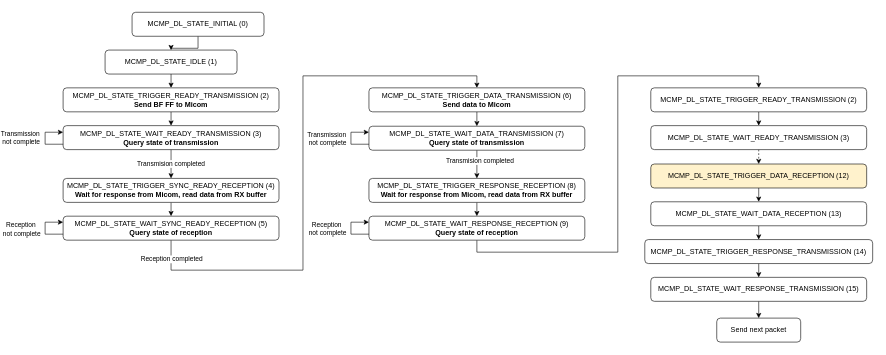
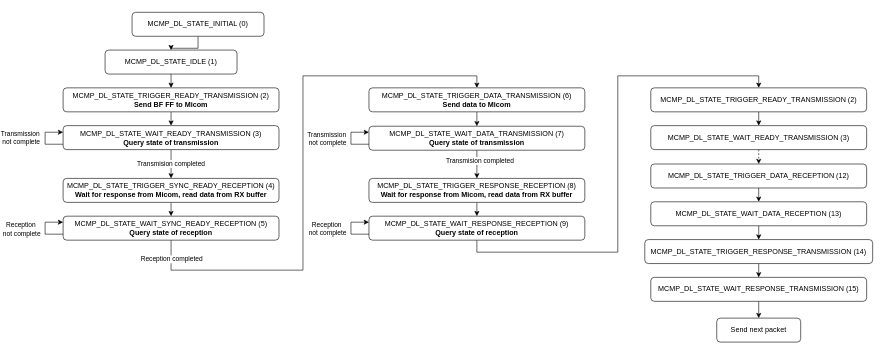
node "MCMP_DL_STATE_TRIGGER_DATA_RECEPTION (12)": fillcolor #fff2cc -> #ffffff
